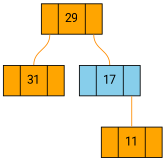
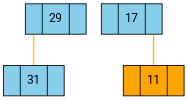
node "29": fillcolor orange -> skyblue
edge "29" -- "17": removed
node "31": fillcolor orange -> skyblue
